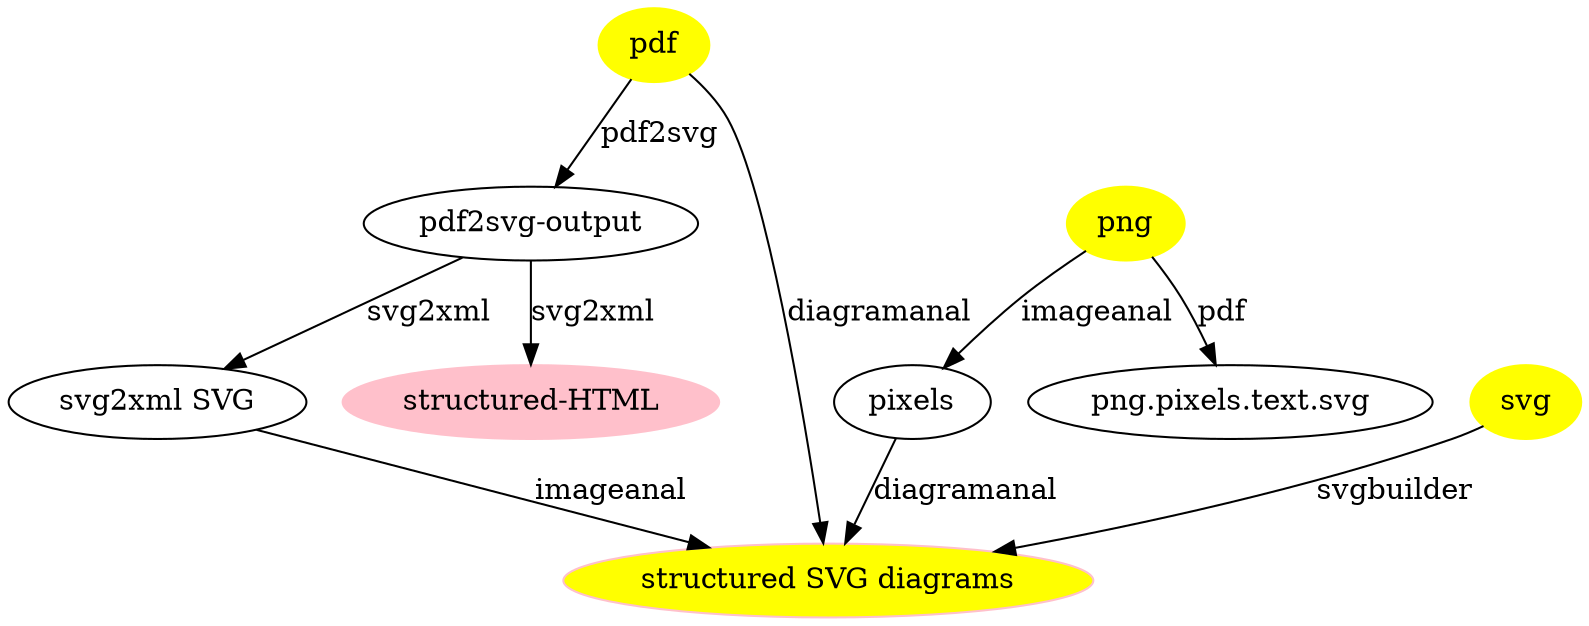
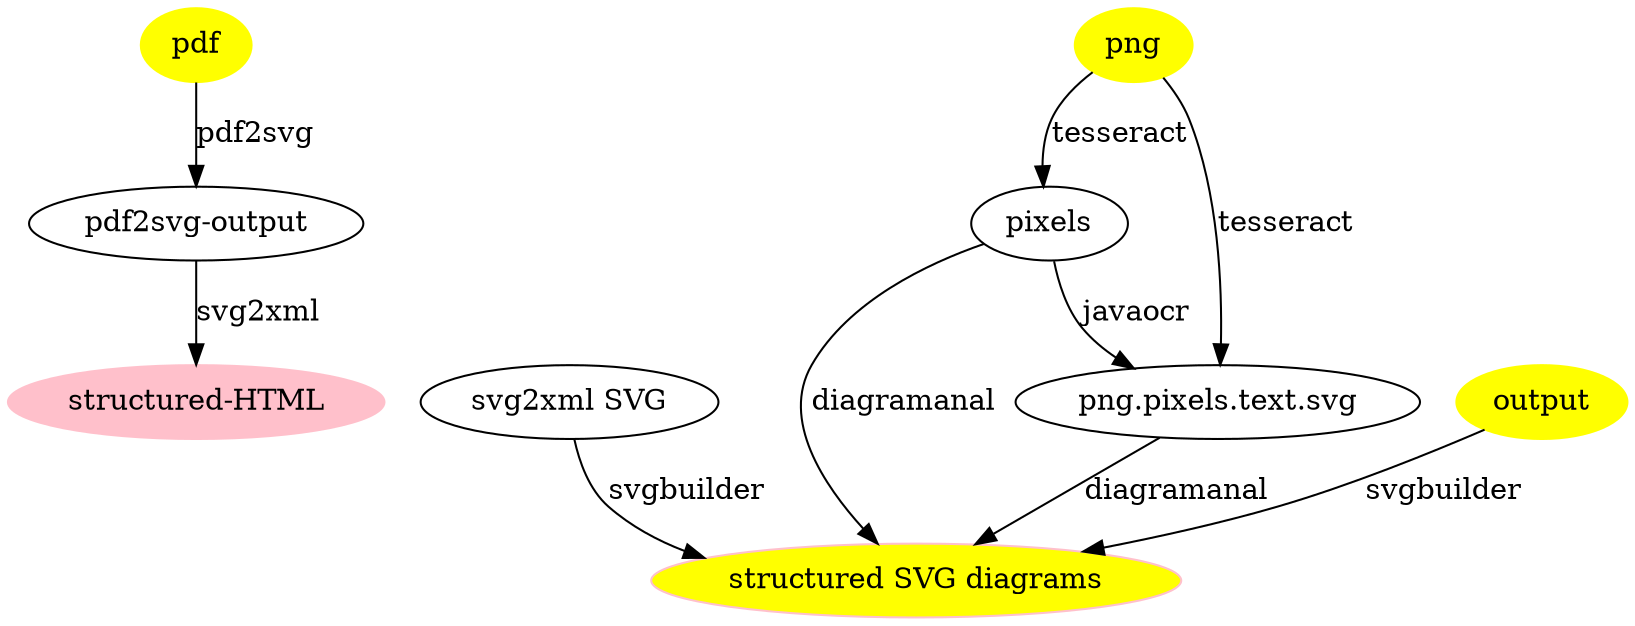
edge "pdf" -> "structured SVG diagrams": now "png.pixels.text.svg" -> "structured SVG diagrams"
edge "pdf2svg-output" -> "svg2xml SVG": removed, label "svg2xml"
edge "png" -> "pixels": label "imageanal" -> "tesseract"
edge "png" -> "png.pixels.text.svg": label "pdf" -> "tesseract"
edge "pixels" -> "png.pixels.text.svg": added, label "javaocr"
node "svg": label "svg" -> "output"
edge "svg2xml SVG" -> "structured SVG diagrams": label "imageanal" -> "svgbuilder"
